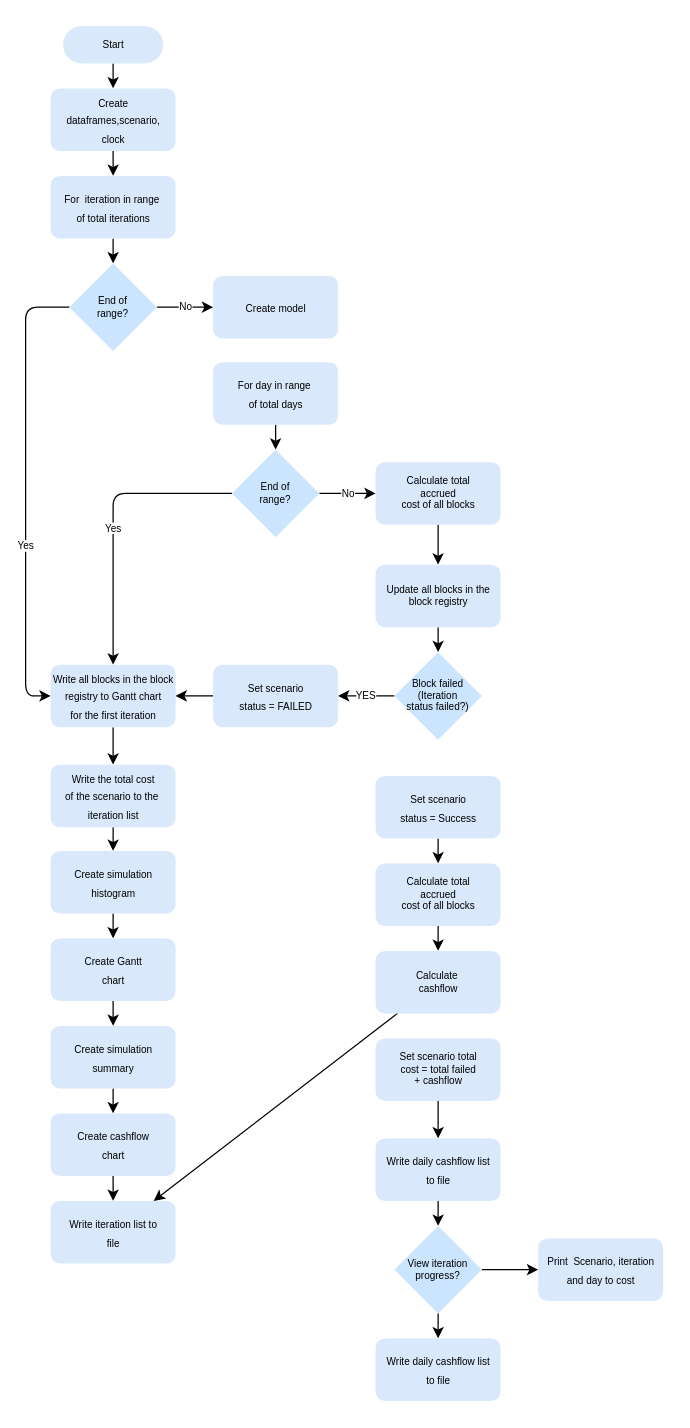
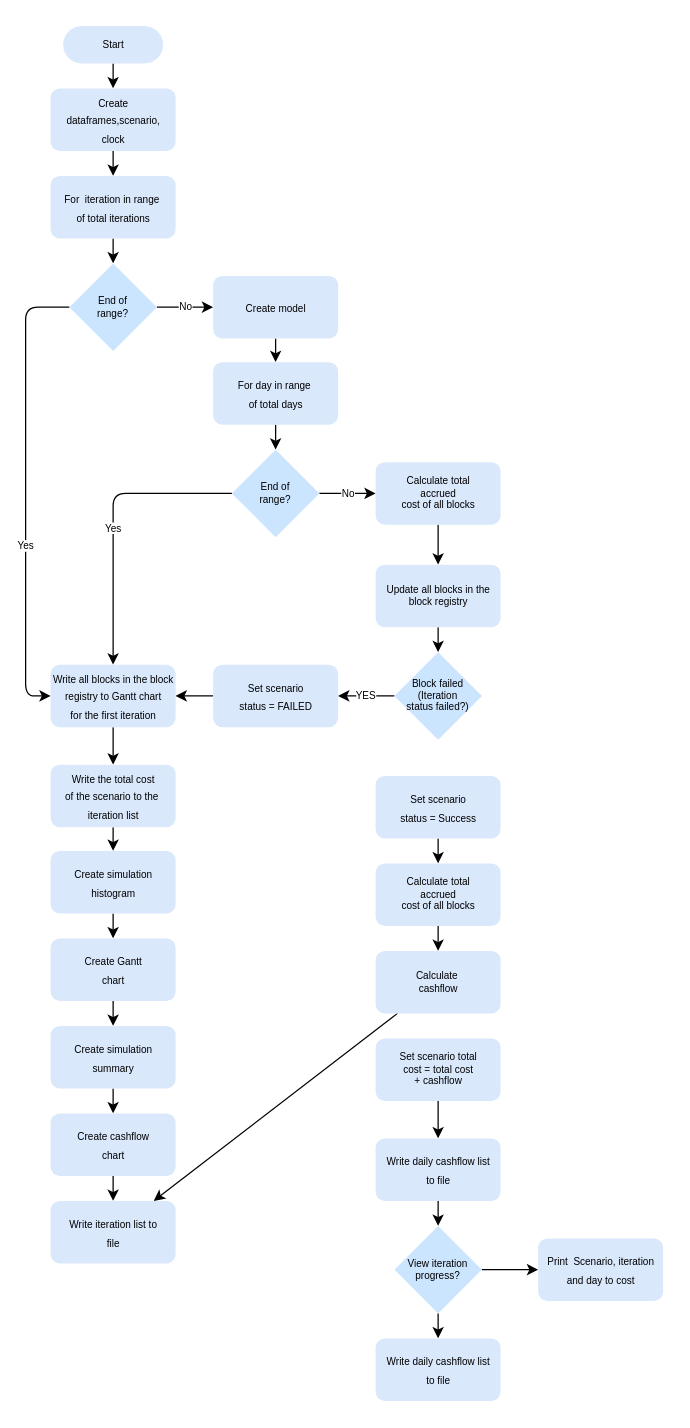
edge "Create model" -> "For day in range of total days": added
node "Set scenario total cost = total failed + cashflow": label "Set scenario total cost = total failed + cashflow" -> "Set scenario total cost = total cost + cashflow"
